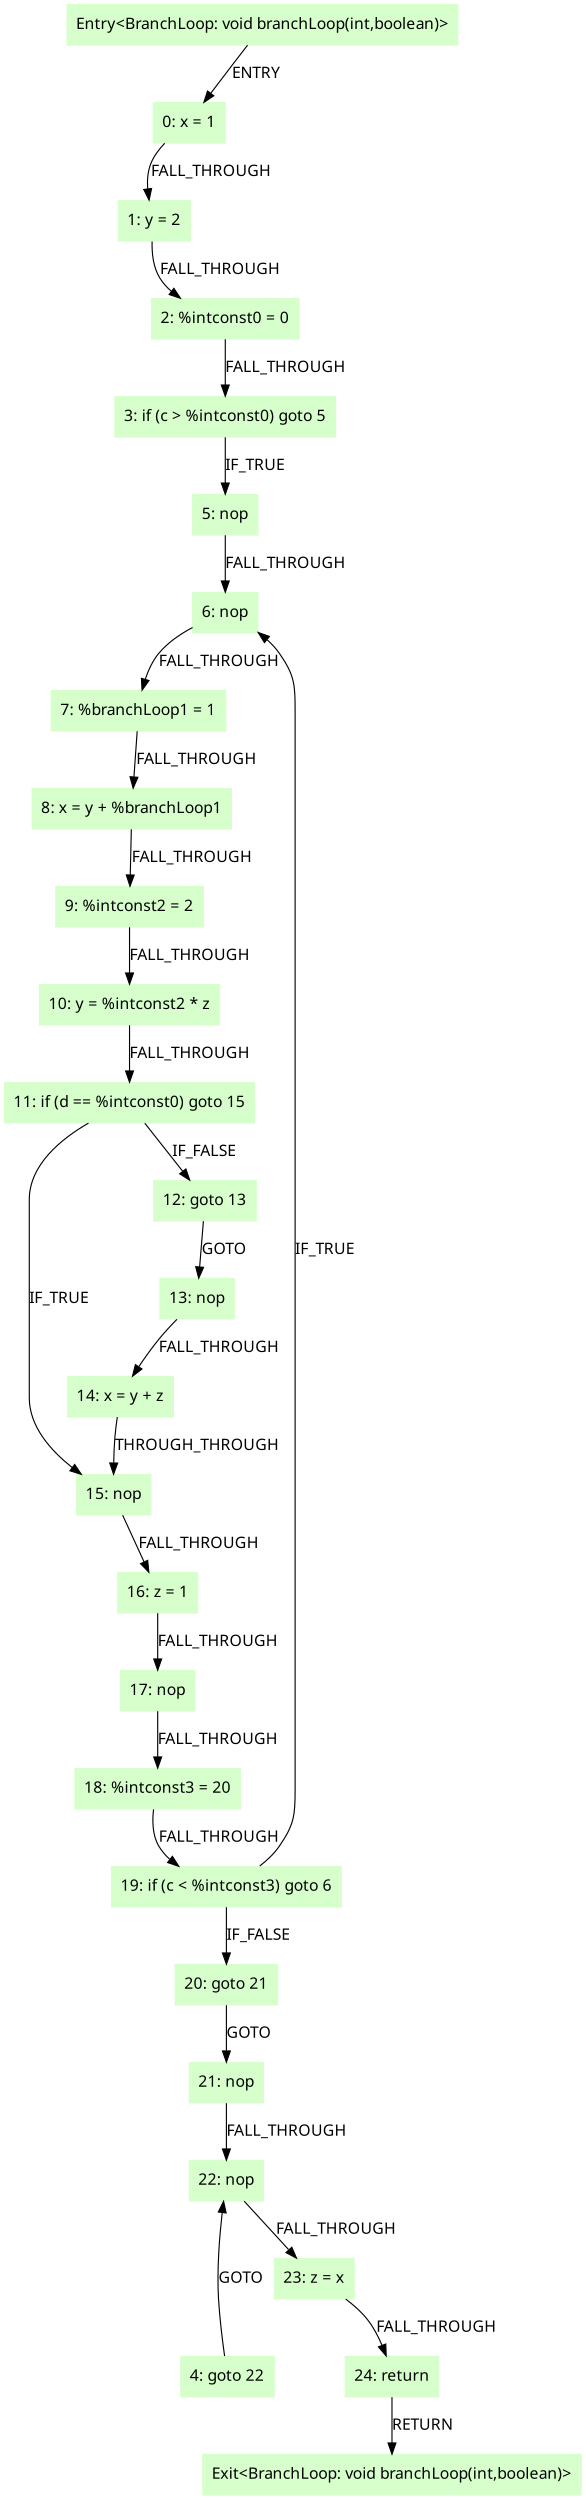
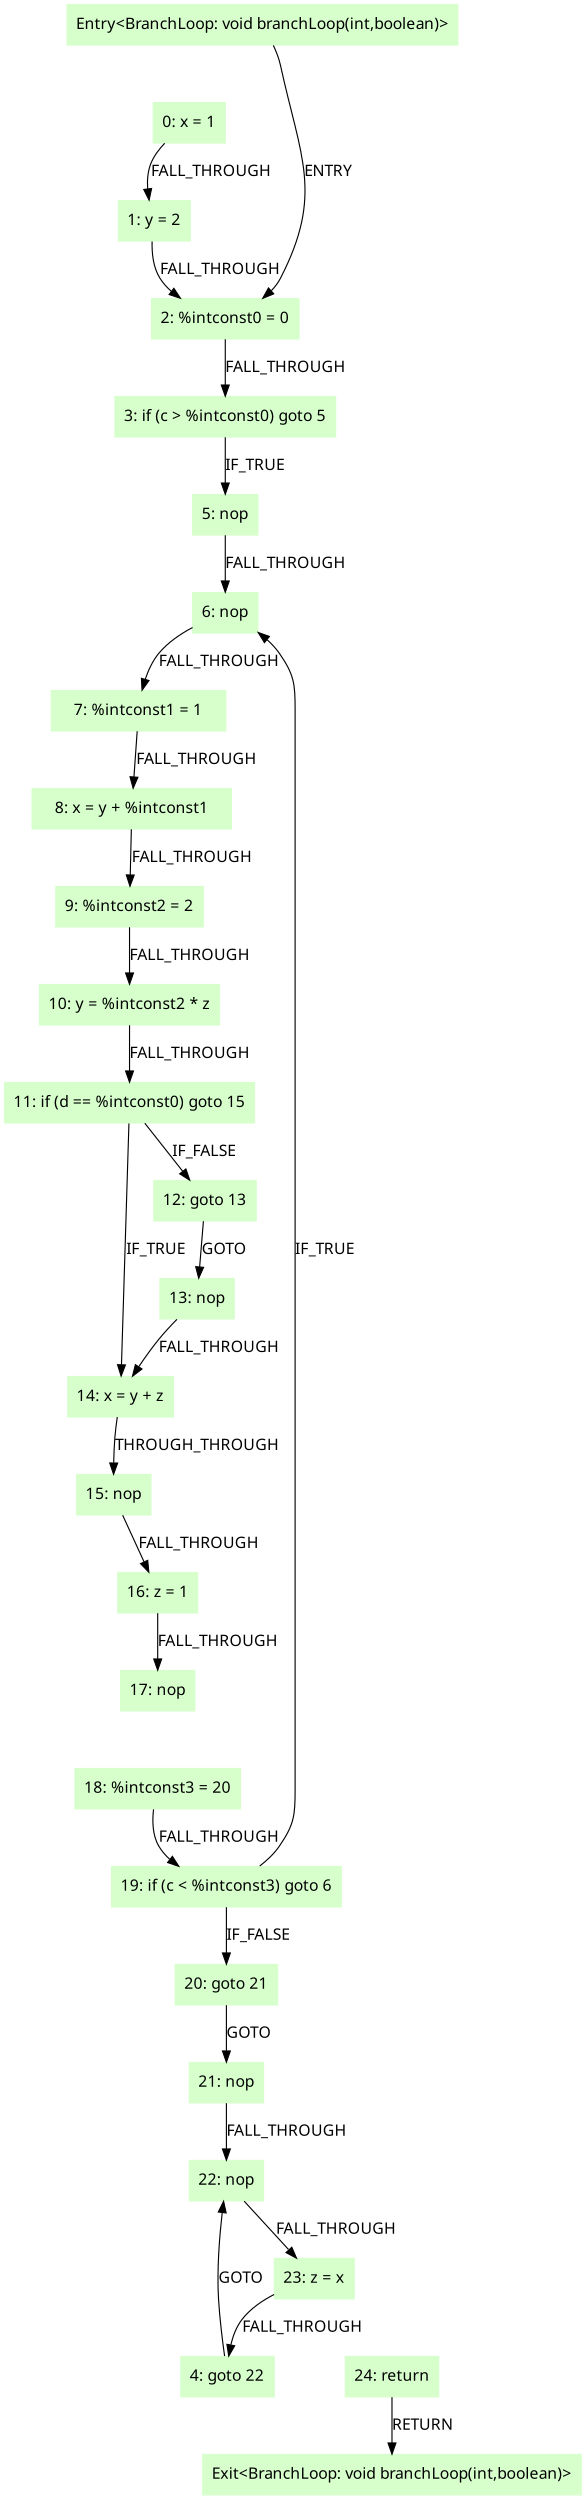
edge "Entry<BranchLoop: void branchLoop(int,boolean)>" -> "0: x = 1": now "Entry<BranchLoop: void branchLoop(int,boolean)>" -> "2: %intconst0 = 0"
node "7: %branchLoop1 = 1": label "7: %branchLoop1 = 1" -> "7: %intconst1 = 1"
node "8: x = y + %branchLoop1": label "8: x = y + %branchLoop1" -> "8: x = y + %intconst1"
edge "11: if (d == %intconst0) goto 15" -> "15: nop": now "11: if (d == %intconst0) goto 15" -> "14: x = y + z"
edge "17: nop" -> "18: %intconst3 = 20": removed, label "FALL_THROUGH"
edge "23: z = x" -> "24: return": now "23: z = x" -> "4: goto 22"
